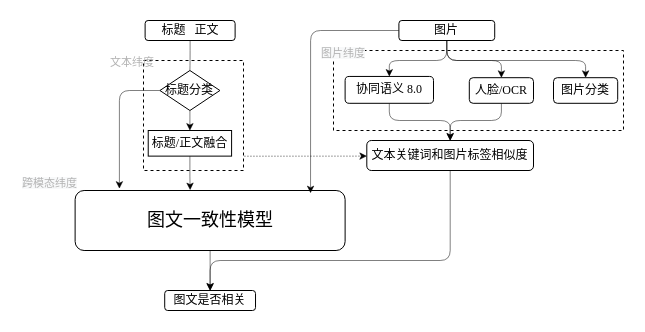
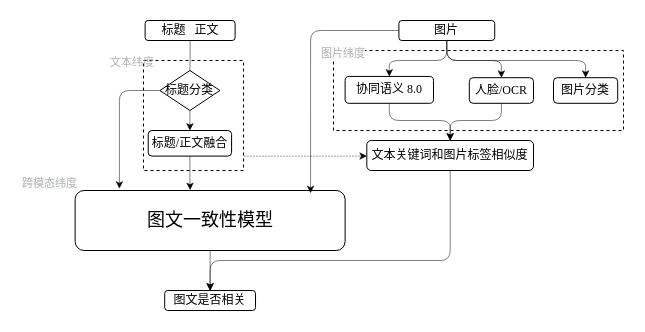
node "标题/正文融合": shape rectangle -> rounded rectangle
